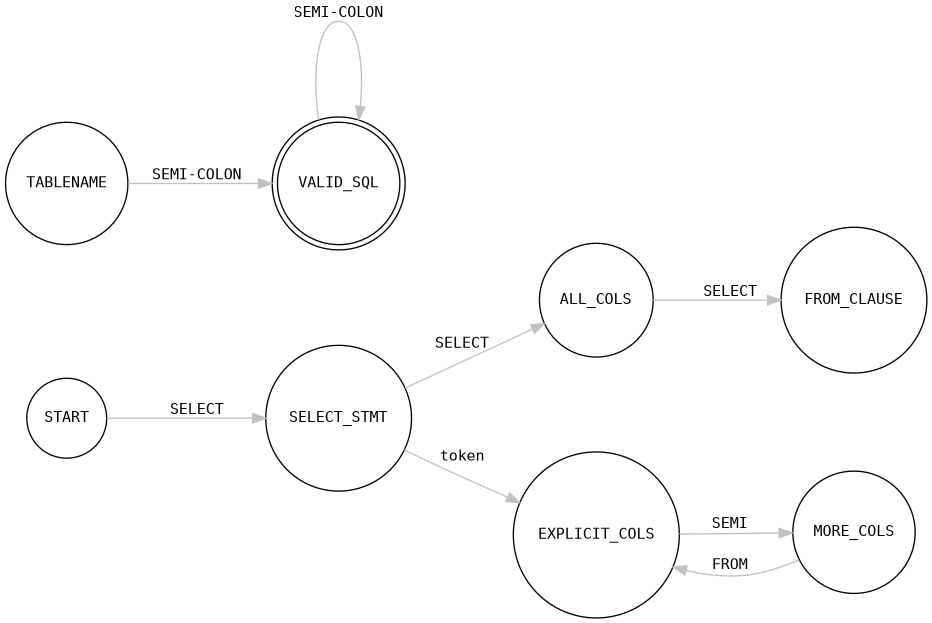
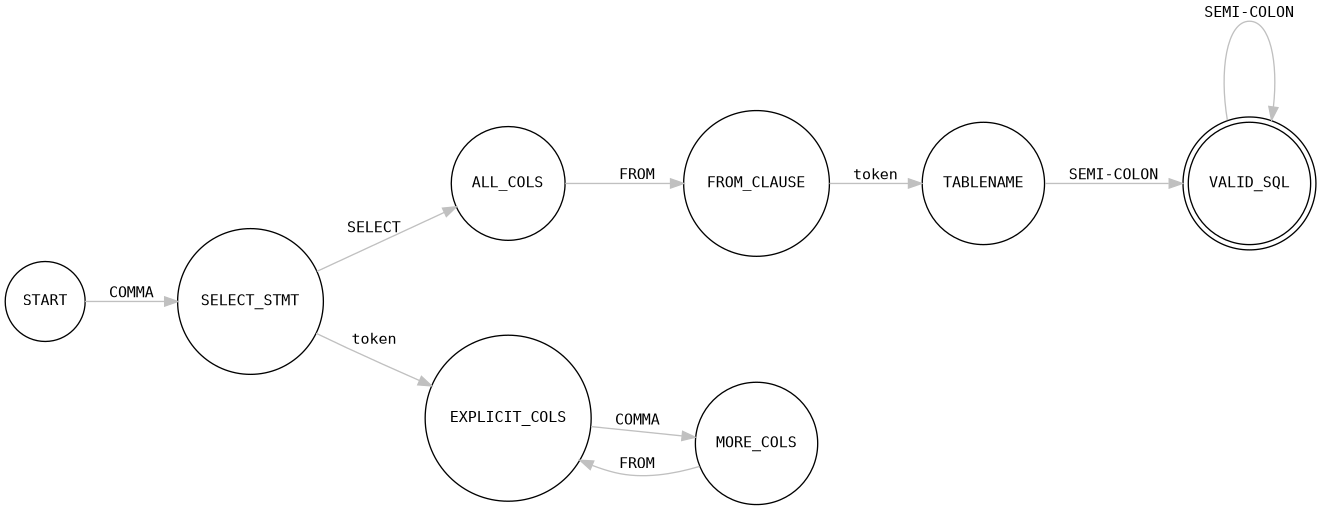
edge "FROM_CLAUSE" -> "TABLENAME": added, label "token"
edge "ALL_COLS" -> "FROM_CLAUSE": label "SELECT" -> "FROM"
edge "START" -> "SELECT_STMT": label "SELECT" -> "COMMA"
edge "EXPLICIT_COLS" -> "MORE_COLS": label "SEMI" -> "COMMA"
